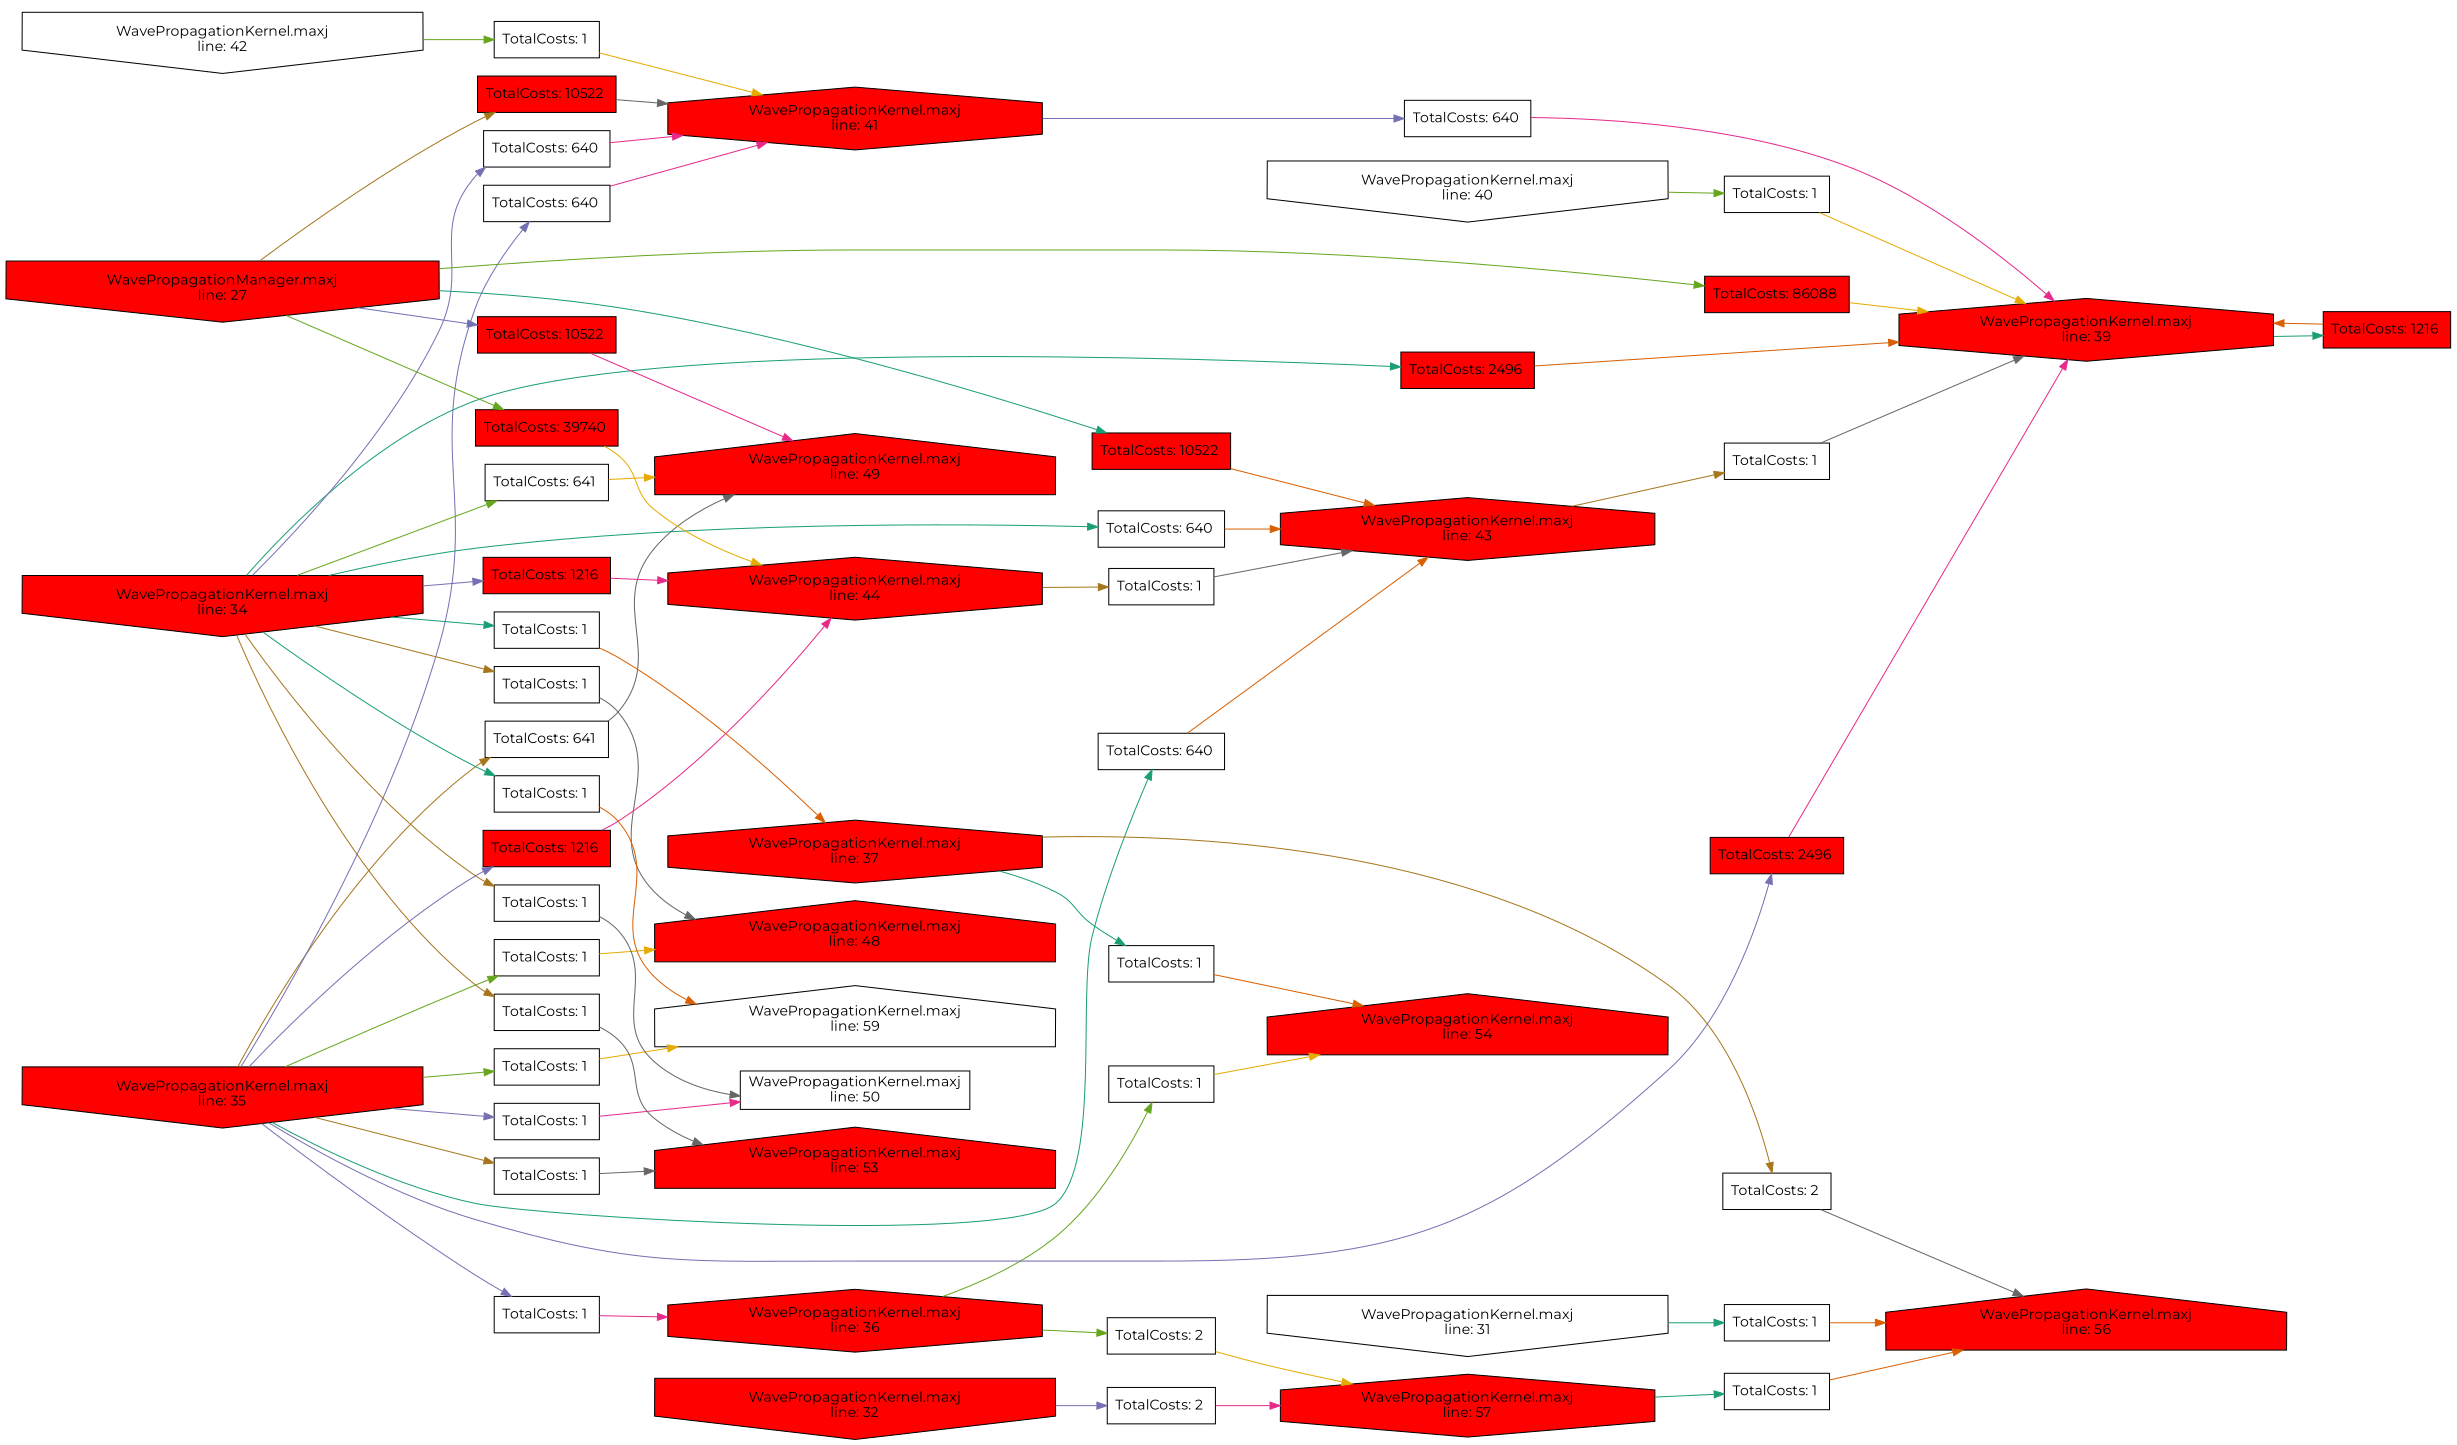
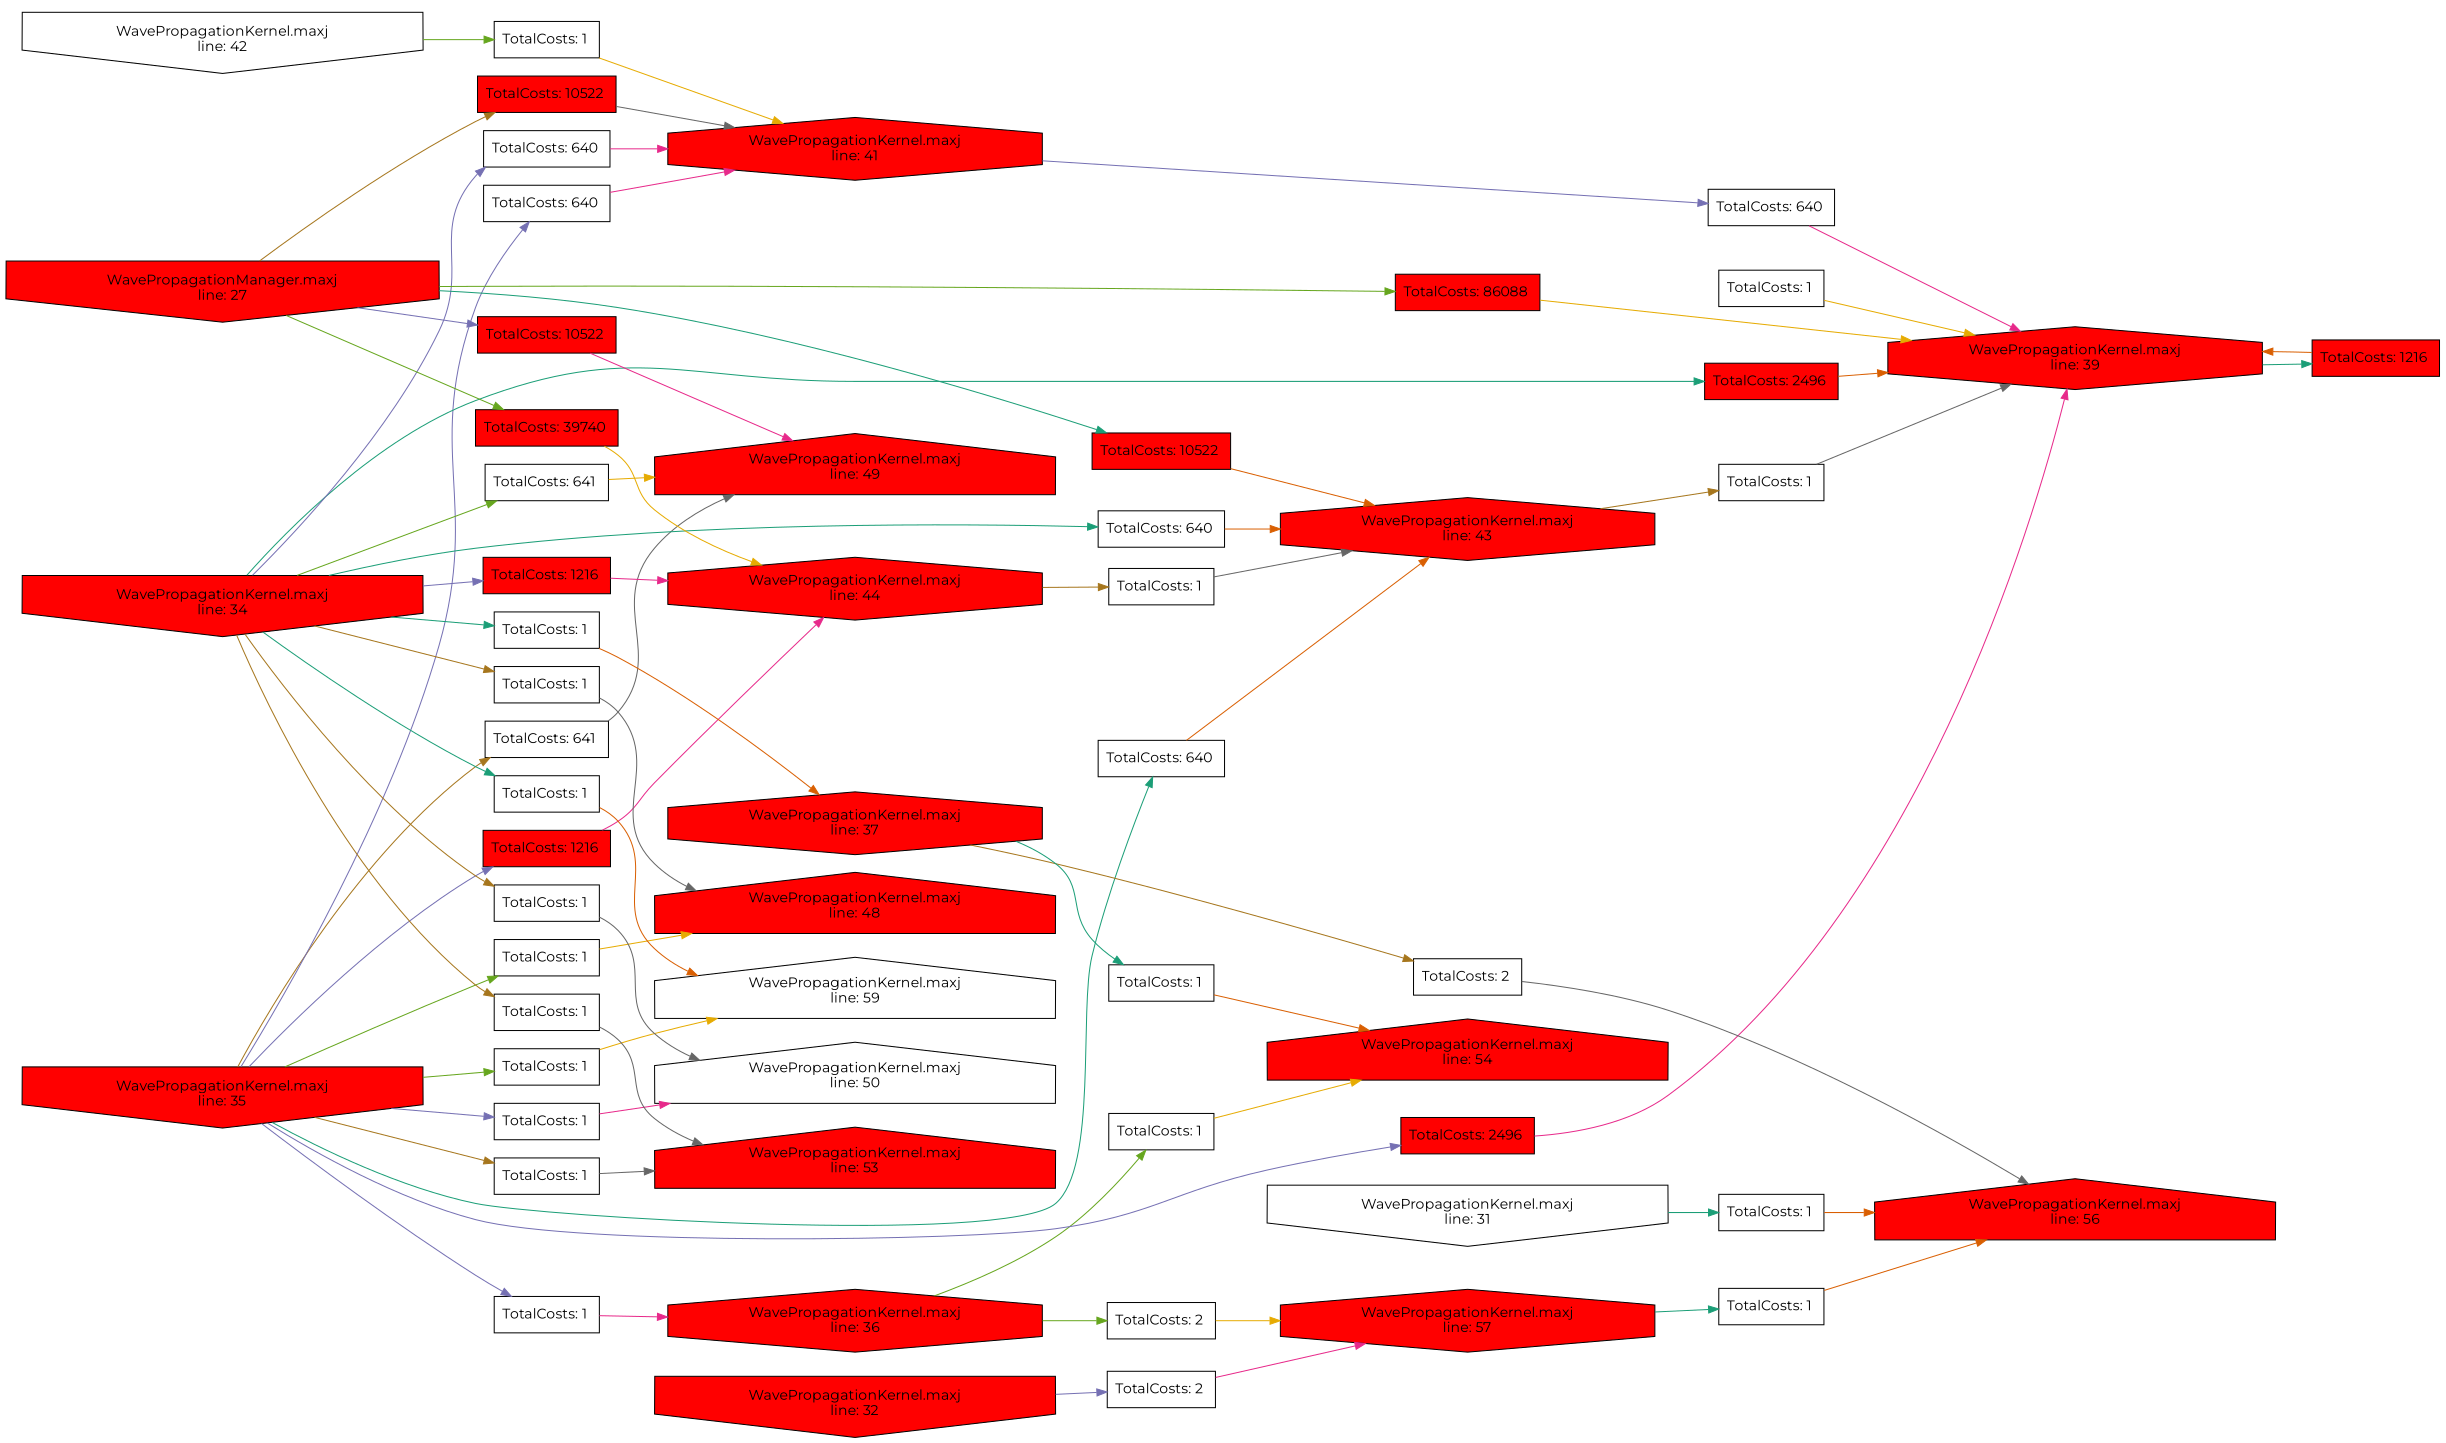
node "WavePropagationKernel.maxj line: 40": removed
node "WavePropagationKernel.maxj line: 50": shape box -> house
